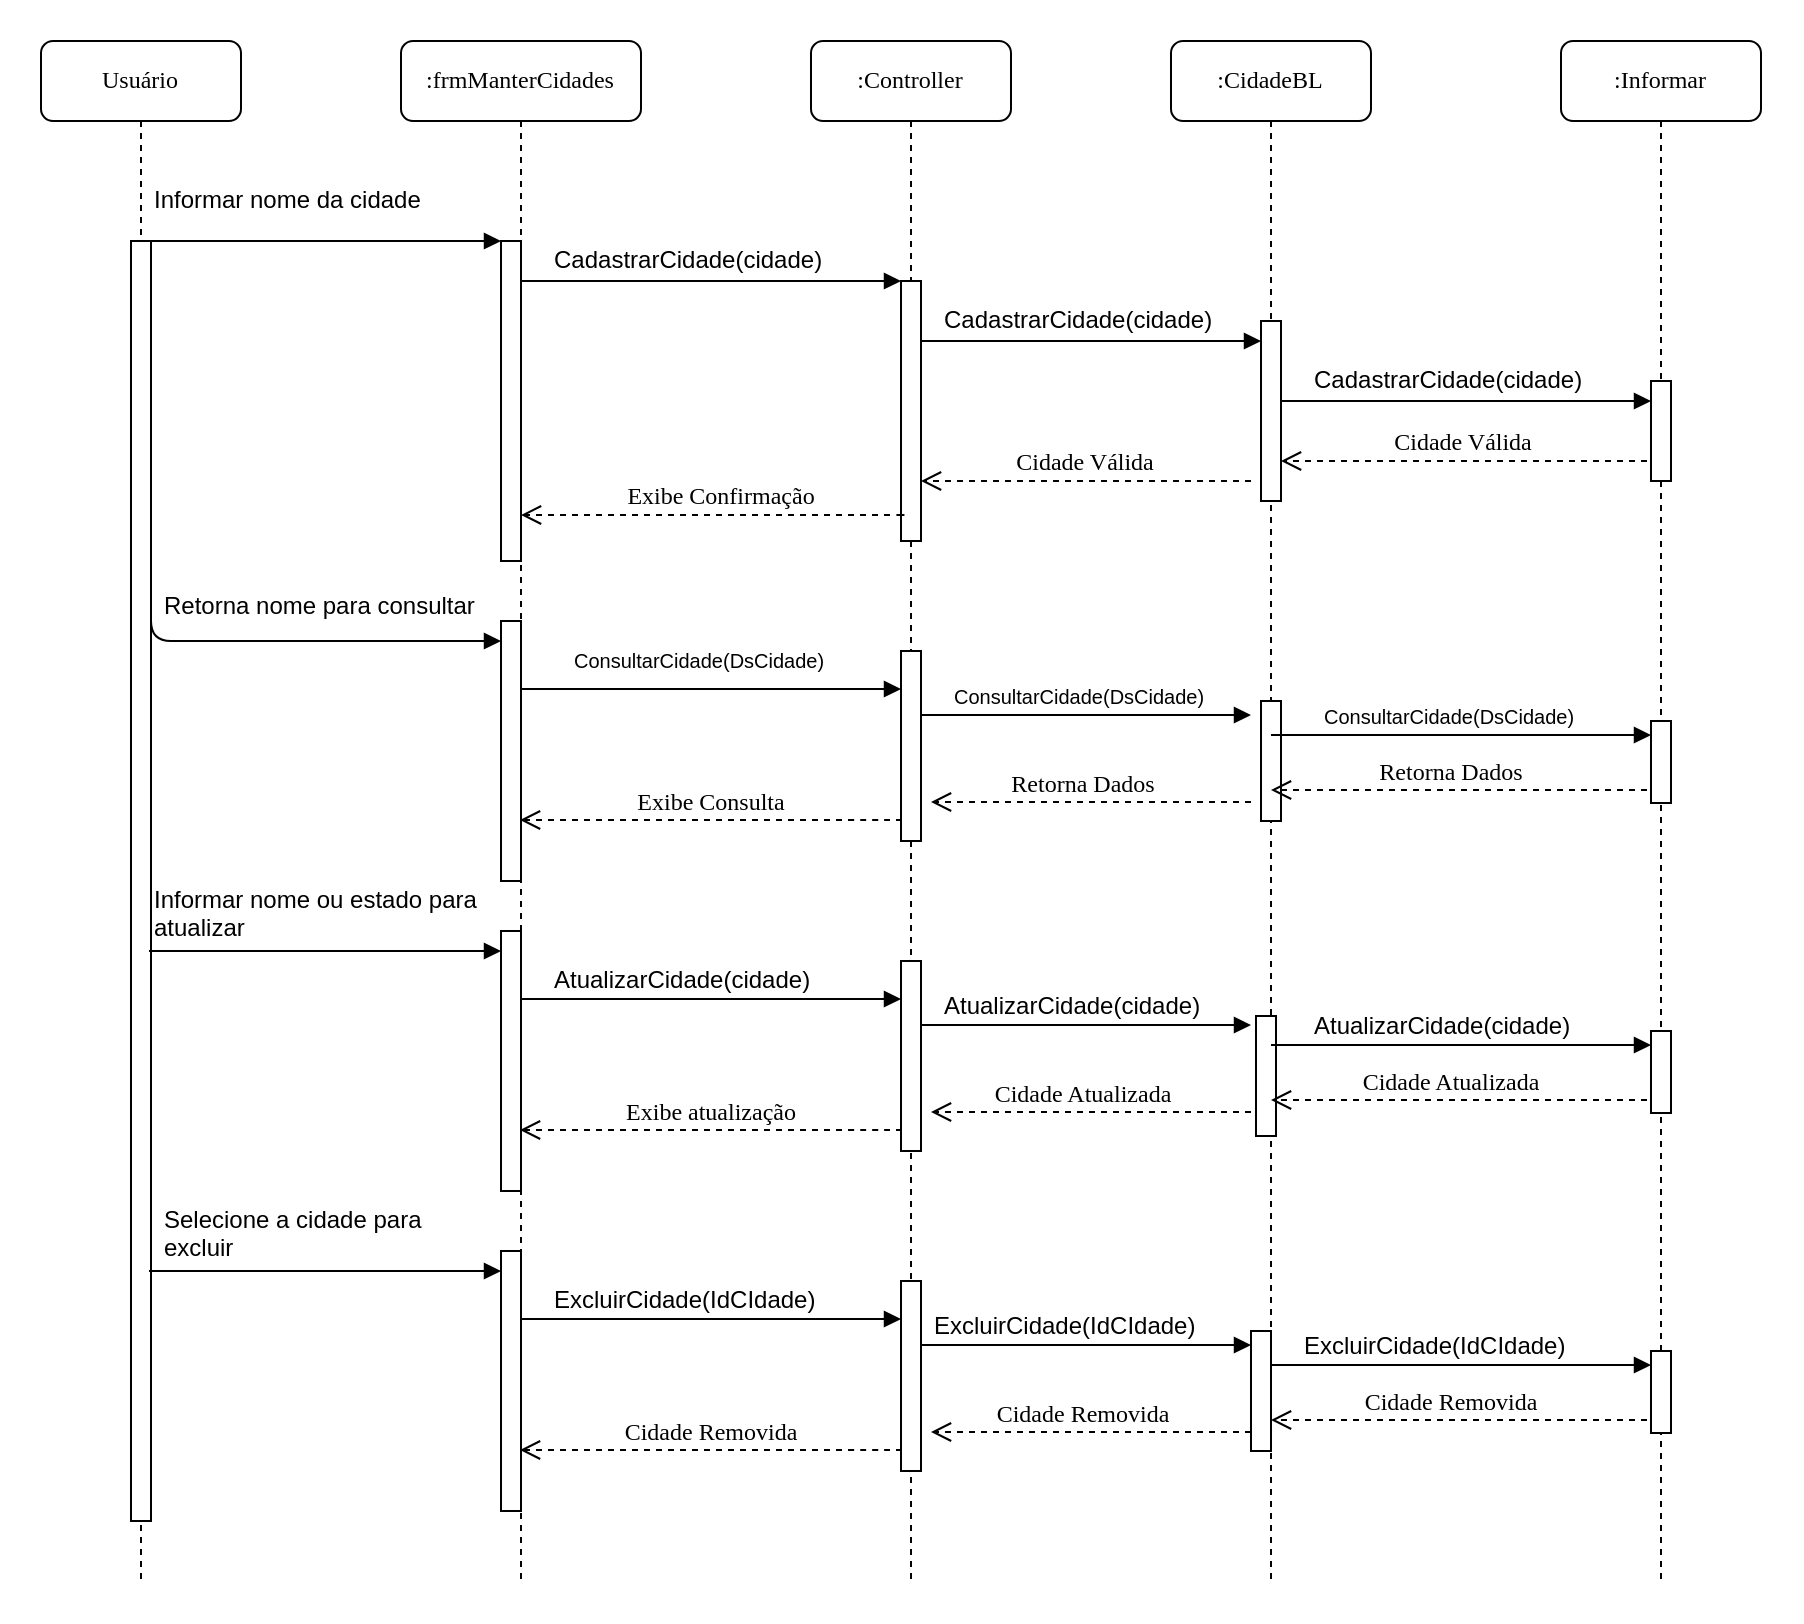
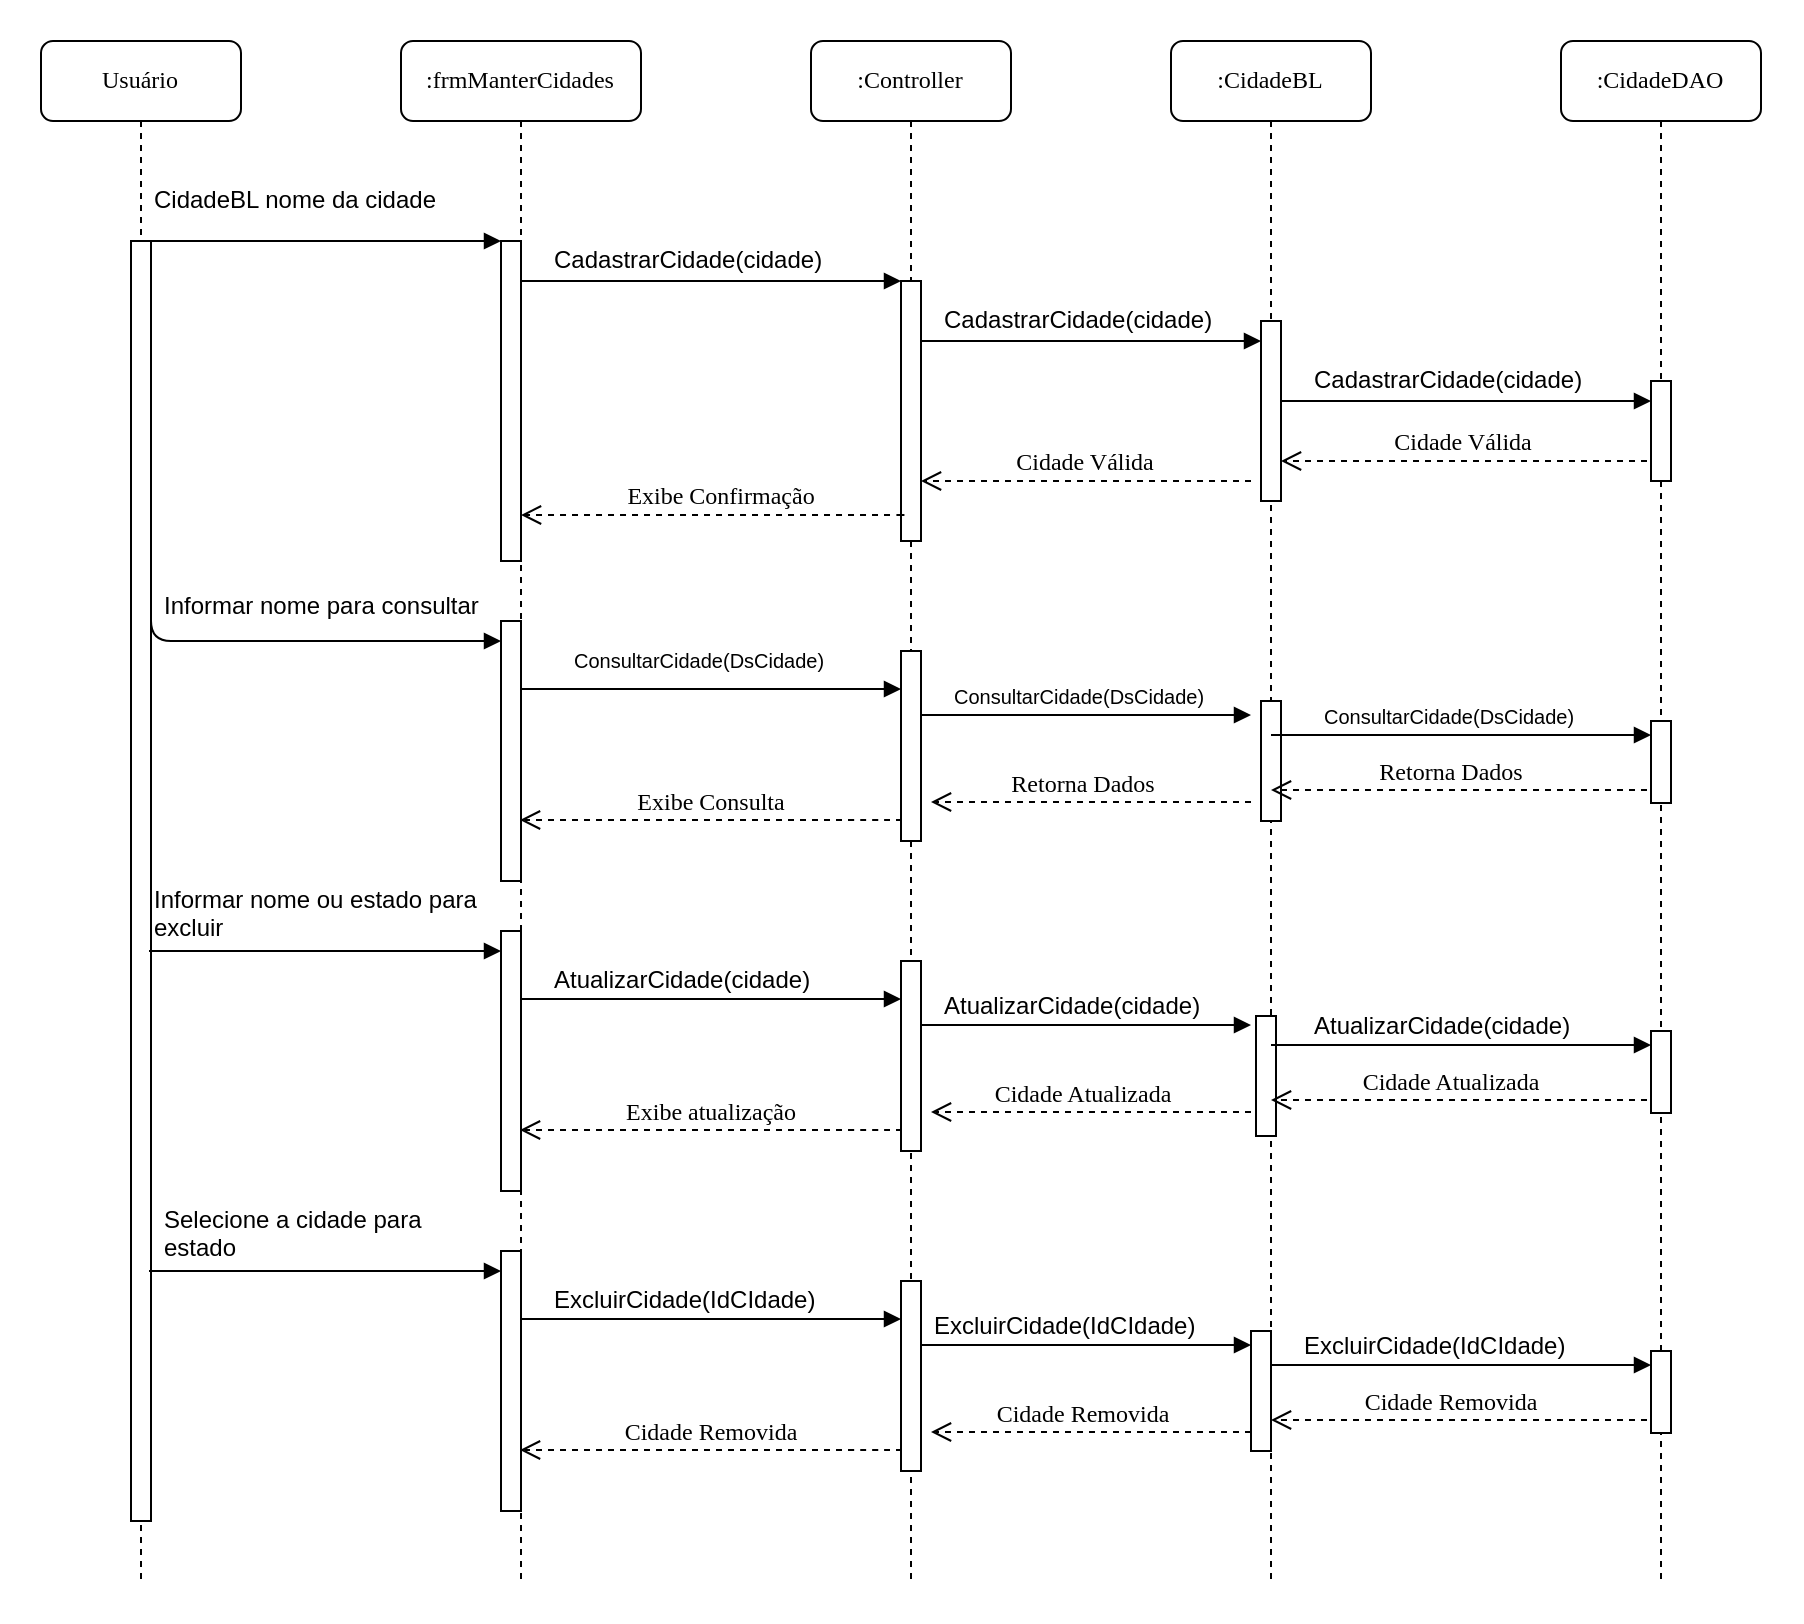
node ":Informar": label ":Informar" -> ":CidadeDAO"
node "Informar nome da cidade": label "Informar nome da cidade" -> "CidadeBL nome da cidade"
node "Retorna nome para consultar": label "Retorna nome para consultar" -> "Informar nome para consultar"
node "Informar nome ou estado para atualizar": label "Informar nome ou estado para atualizar" -> "Informar nome ou estado para excluir"
node "Selecione a cidade para excluir": label "Selecione a cidade para excluir" -> "Selecione a cidade para estado"
